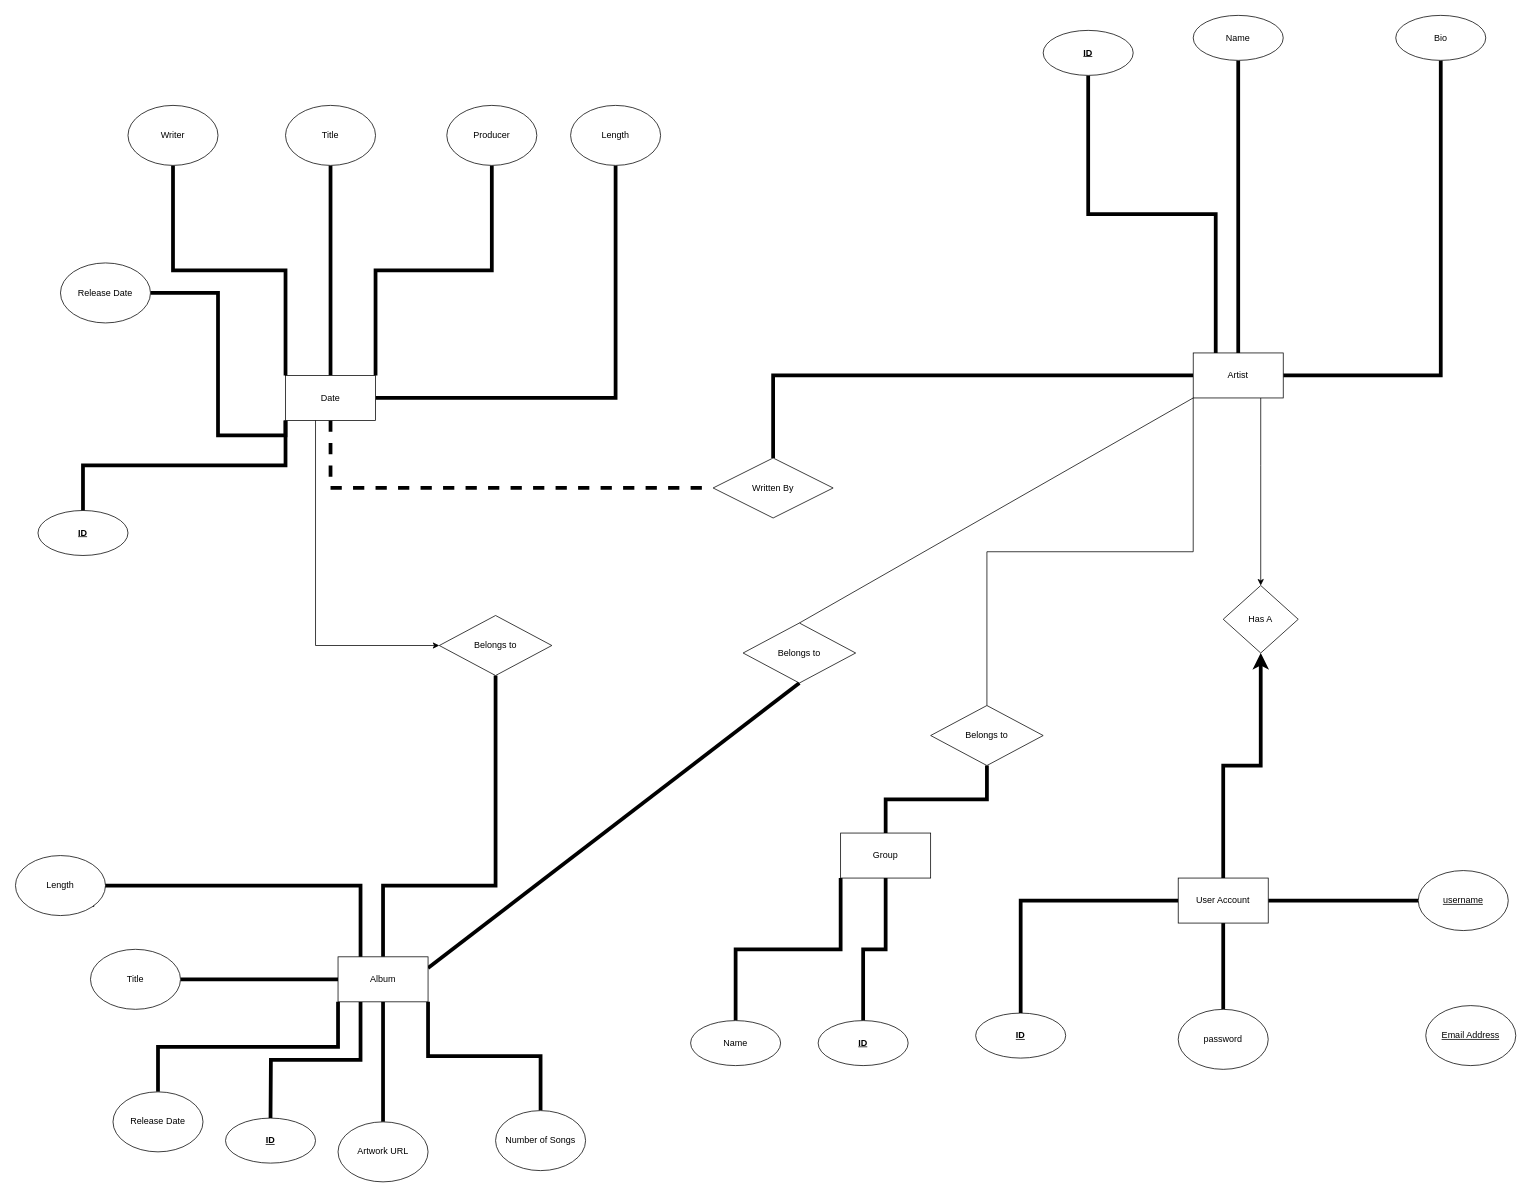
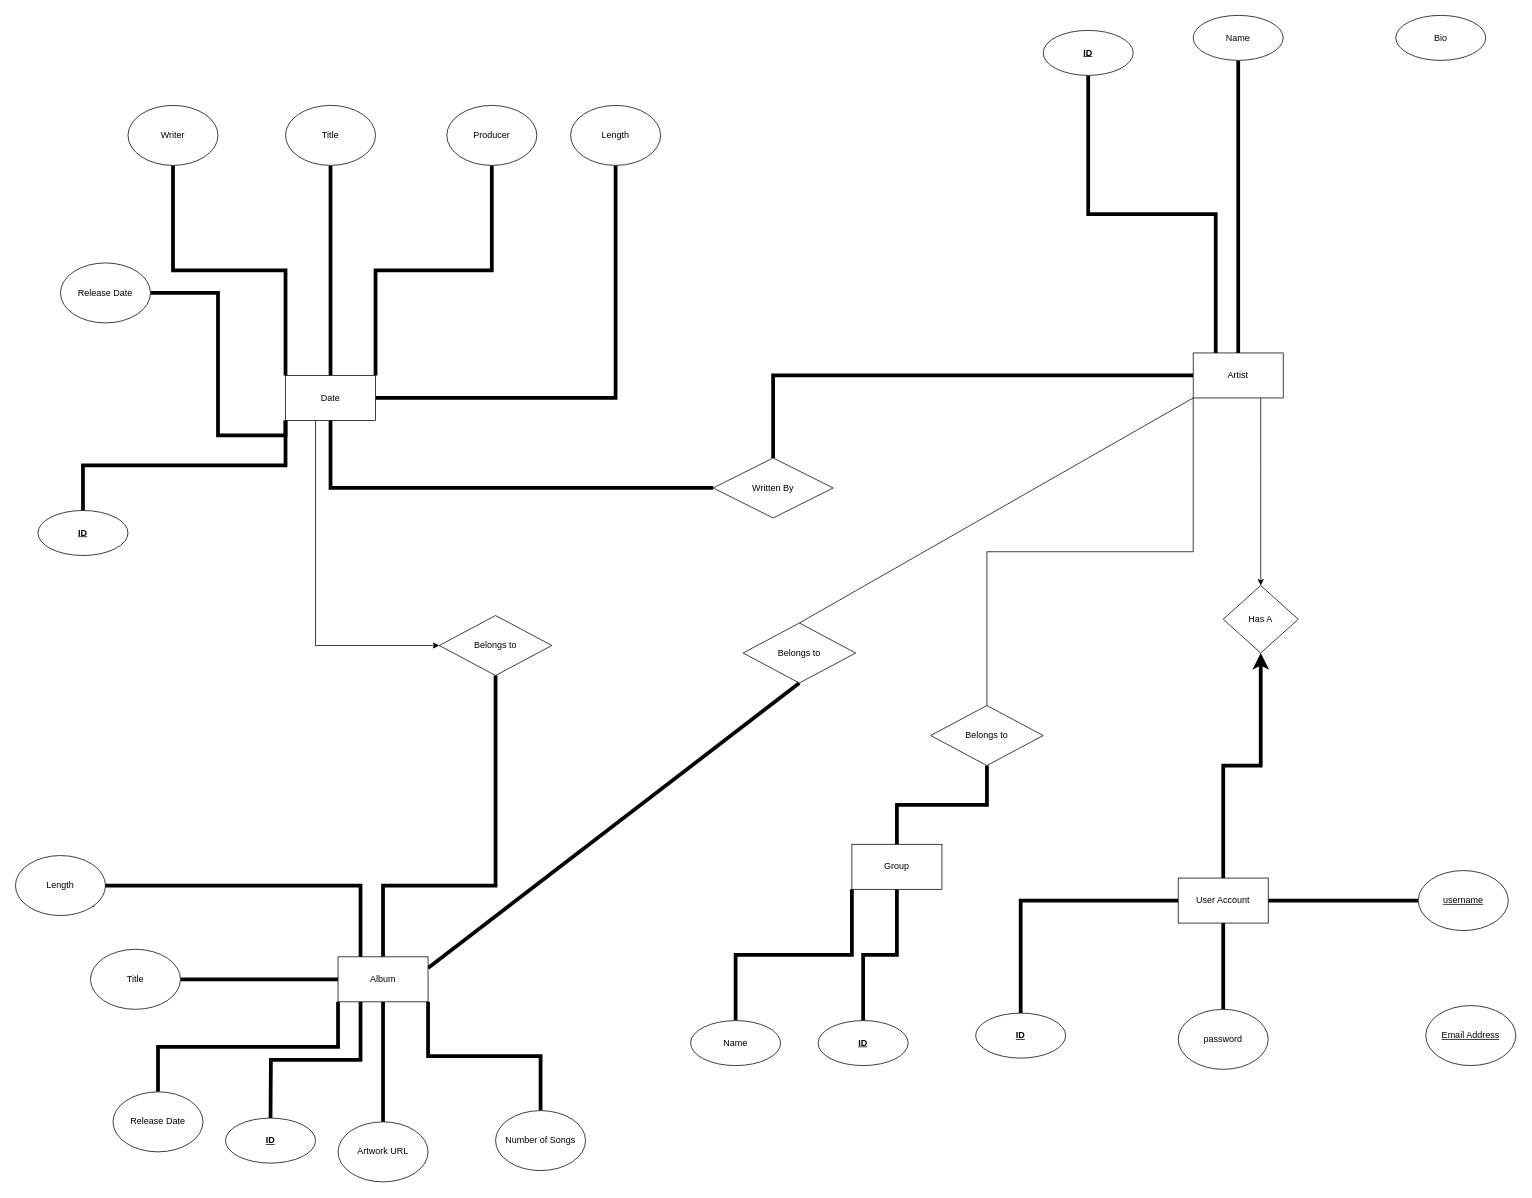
edge "Bio" -- "Artist": removed
edge "Date" -- "Written By": style dashed -> solid
node "Group": moved (885, 855) -> (897, 867)
